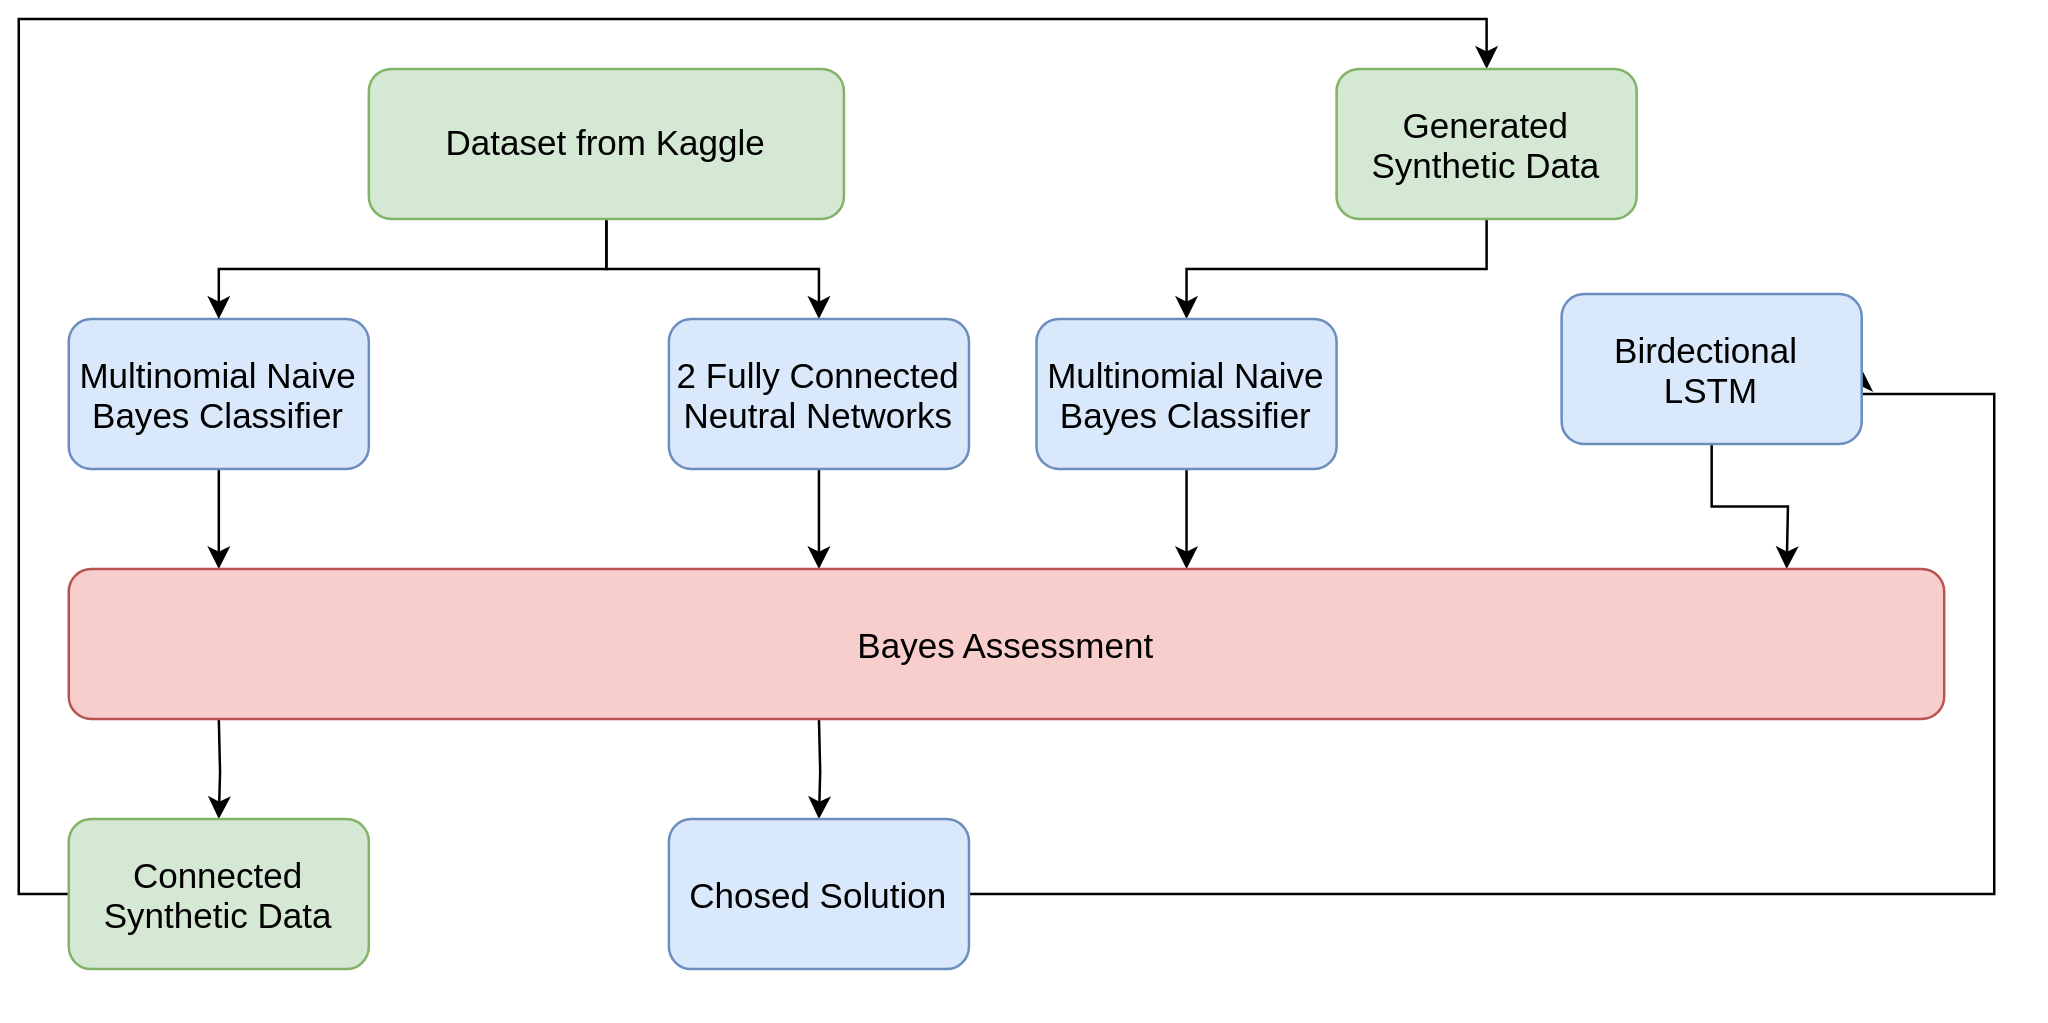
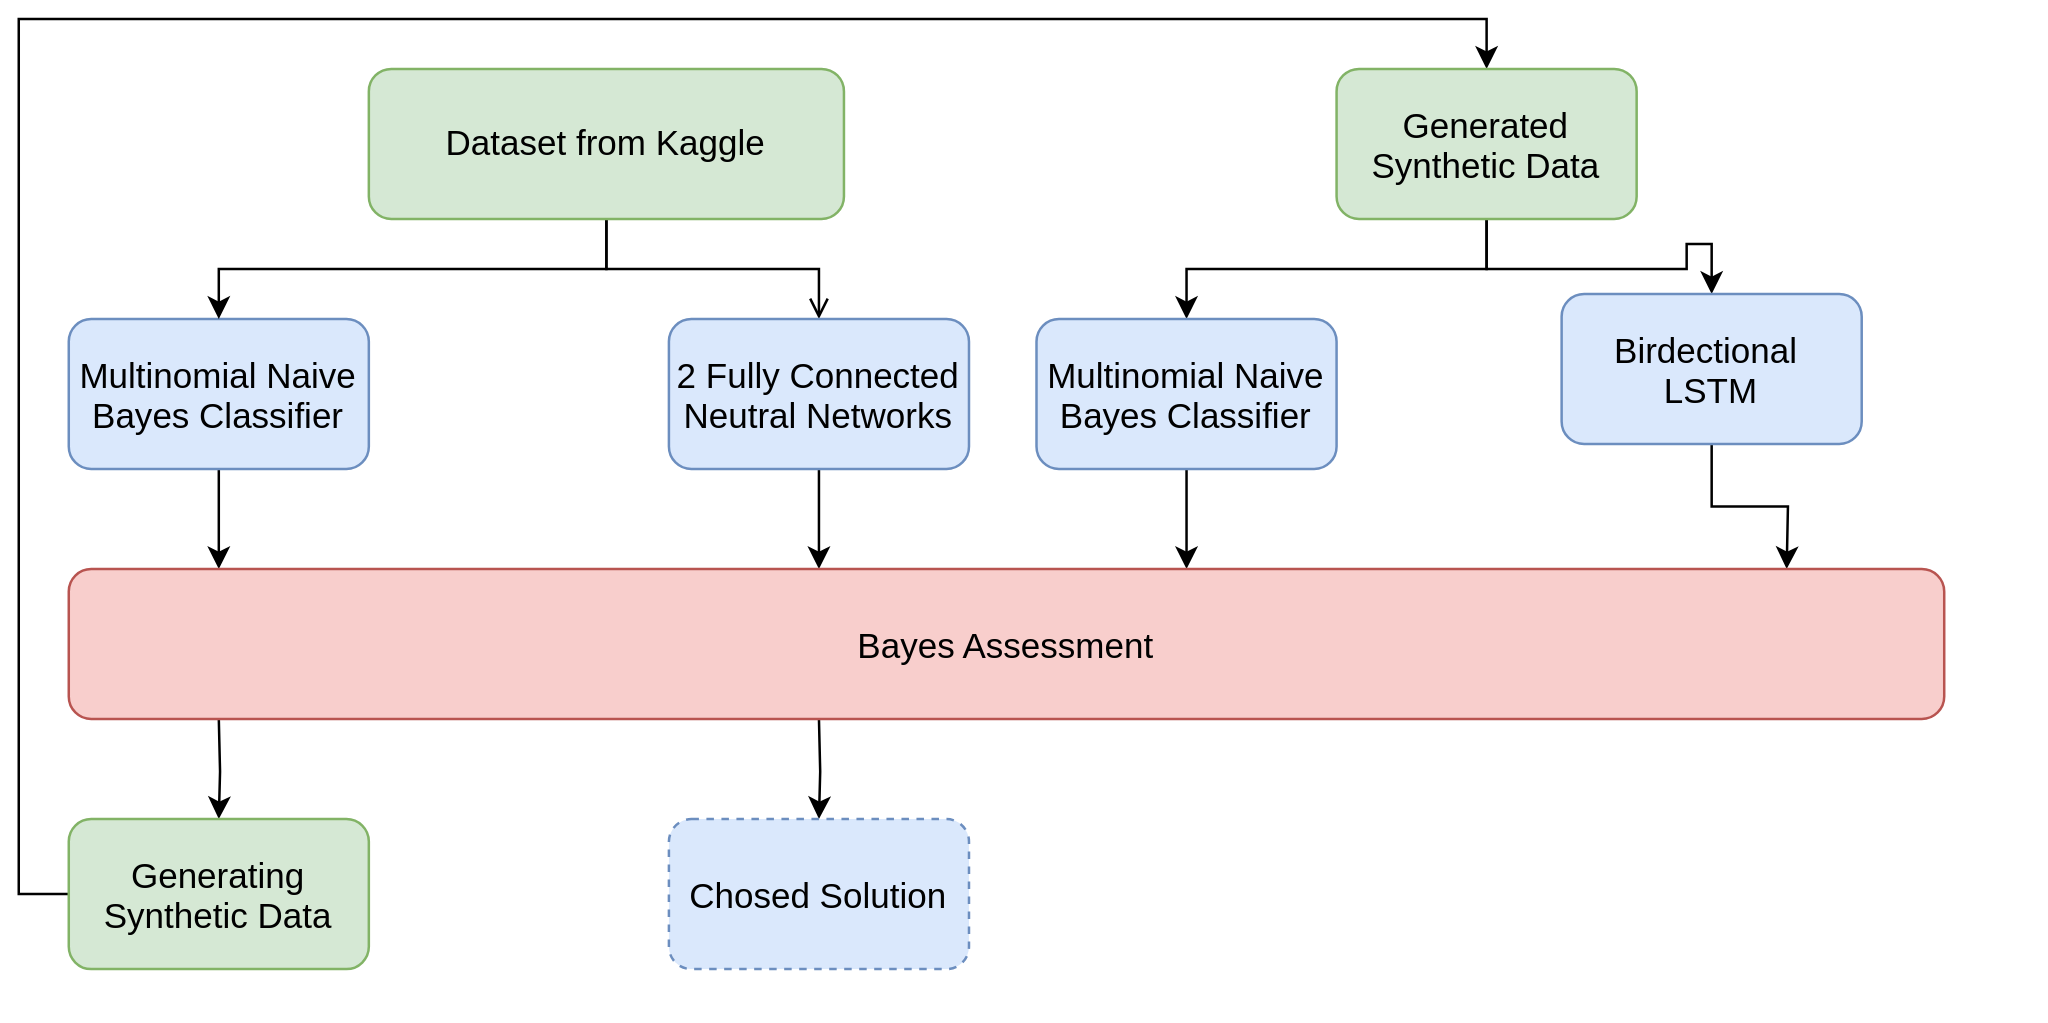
edge "Generated Synthetic Data" -> "Birdectional LSTM": added
edge "Dataset from Kaggle" -> "2 Fully Connected Neutral Networks": arrowhead classic -> open
node "Connected Synthetic Data": label "Connected Synthetic Data" -> "Generating Synthetic Data"
node "Chosed Solution": style solid -> dashed
edge "Chosed Solution" -> "Birdectional LSTM": removed
